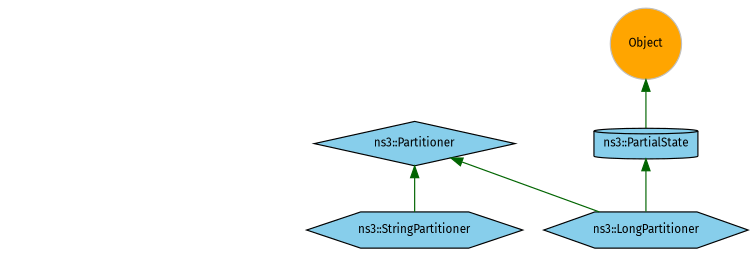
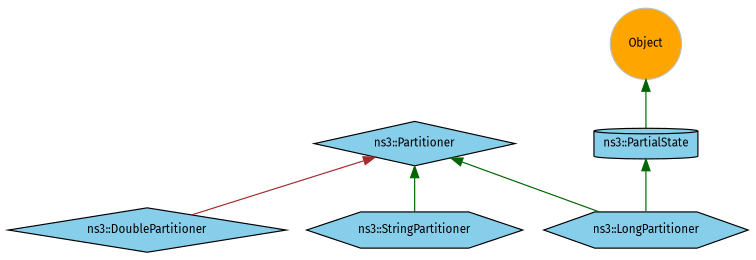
node "ns3::DoublePartitioner": added
